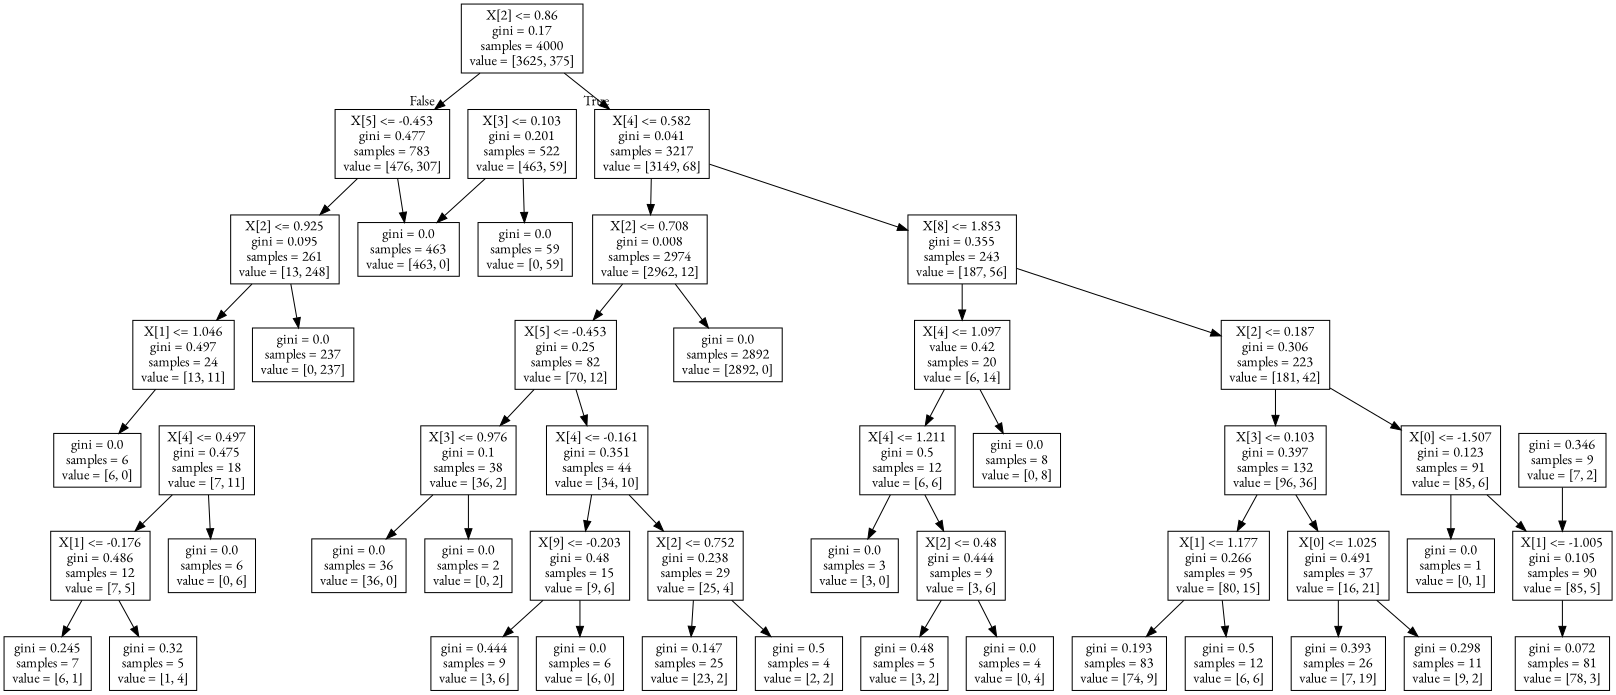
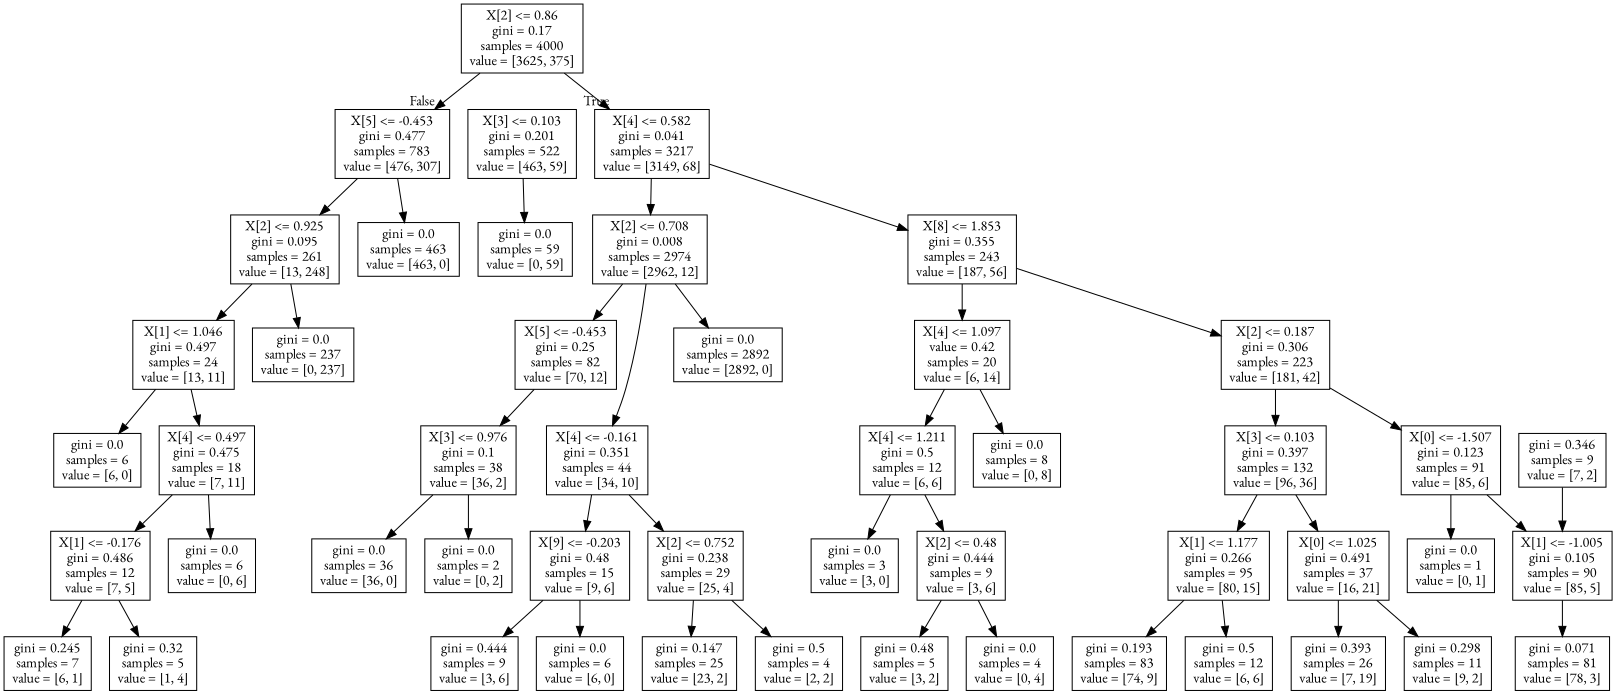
edge "X[3] <= 0.103 gini = 0.201 samples = 522 value = [463, 59]" -> "gini = 0.0 samples = 463 value = [463, 0]": removed
edge "X[1] <= 1.046 gini = 0.497 samples = 24 value = [13, 11]" -> "X[4] <= 0.497 gini = 0.475 samples = 18 value = [7, 11]": added
edge "X[5] <= -0.453 gini = 0.25 samples = 82 value = [70, 12]" -> "X[4] <= -0.161 gini = 0.351 samples = 44 value = [34, 10]": now "X[2] <= 0.708 gini = 0.008 samples = 2974 value = [2962, 12]" -> "X[4] <= -0.161 gini = 0.351 samples = 44 value = [34, 10]"
node "gini = 0.072 samples = 81 value = [78, 3]": label "gini = 0.072 samples = 81 value = [78, 3]" -> "gini = 0.071 samples = 81 value = [78, 3]"
